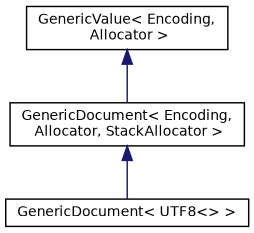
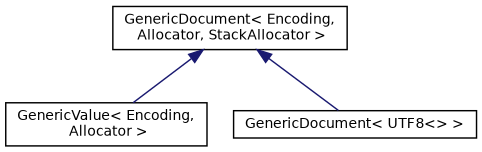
edge "GenericDocument< Encoding, Allocator, StackAllocator >" -> "GenericValue< Encoding, Allocator >": reversed
